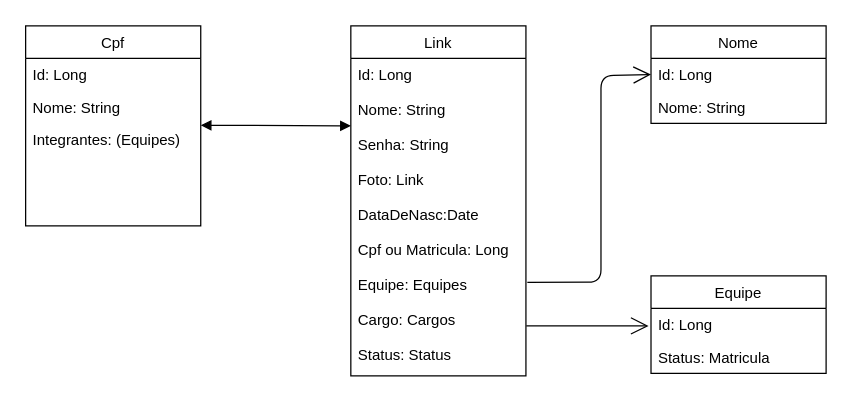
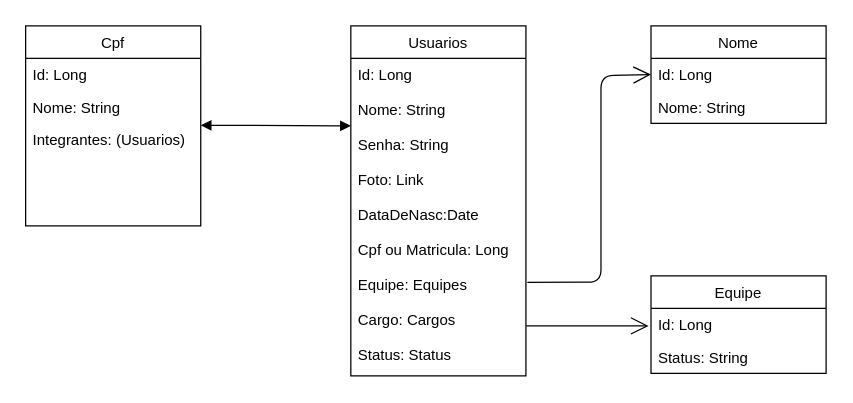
node "Link": label "Link" -> "Usuarios"
node "Integrantes: (Equipes)": label "Integrantes: (Equipes)" -> "Integrantes: (Usuarios)"
node "Status: Matricula": label "Status: Matricula" -> "Status: String"
